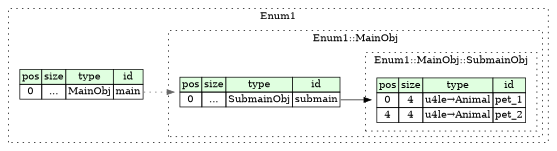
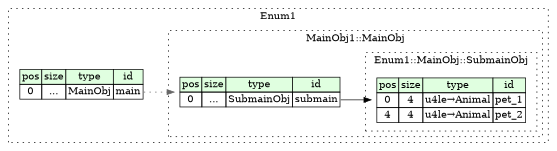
cluster "Enum1::MainObj": label "Enum1::MainObj" -> "MainObj1::MainObj"
